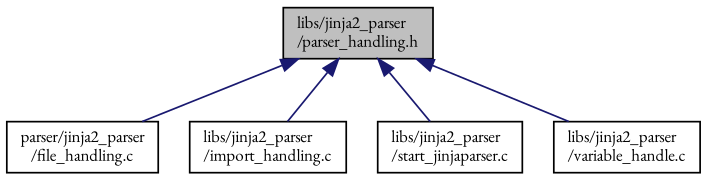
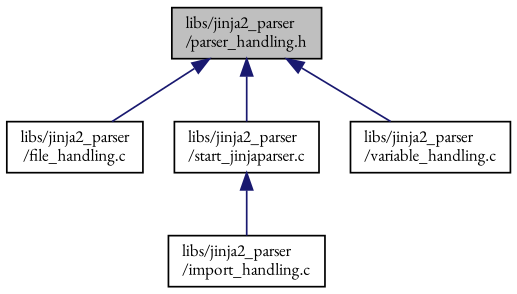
edge "libs/jinja2_parser /import_handling.c" -> "libs/jinja2_parser /parser_handling.h": now "libs/jinja2_parser /import_handling.c" -> "libs/jinja2_parser /start_jinjaparser.c"
node "parser/jinja2_parser /file_handling.c": label "parser/jinja2_parser /file_handling.c" -> "libs/jinja2_parser /file_handling.c"
node "libs/jinja2_parser /variable_handle.c": label "libs/jinja2_parser /variable_handle.c" -> "libs/jinja2_parser /variable_handling.c"
